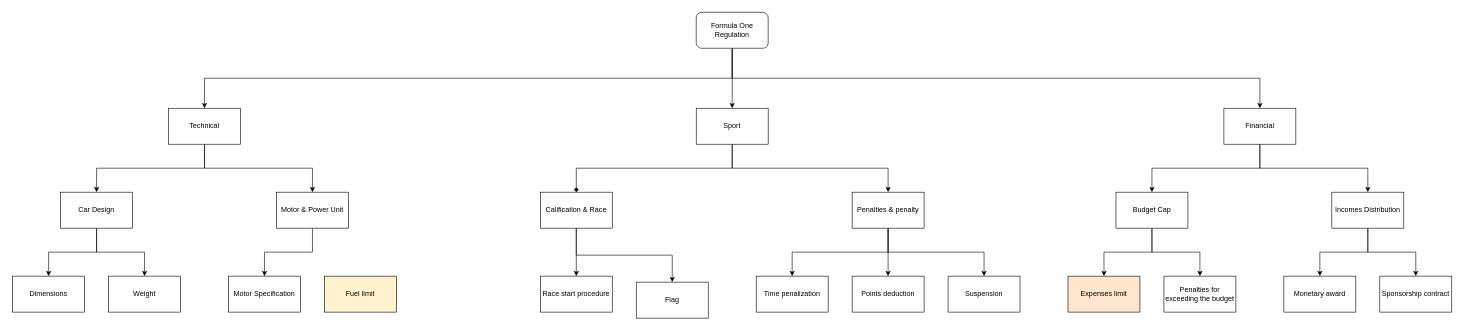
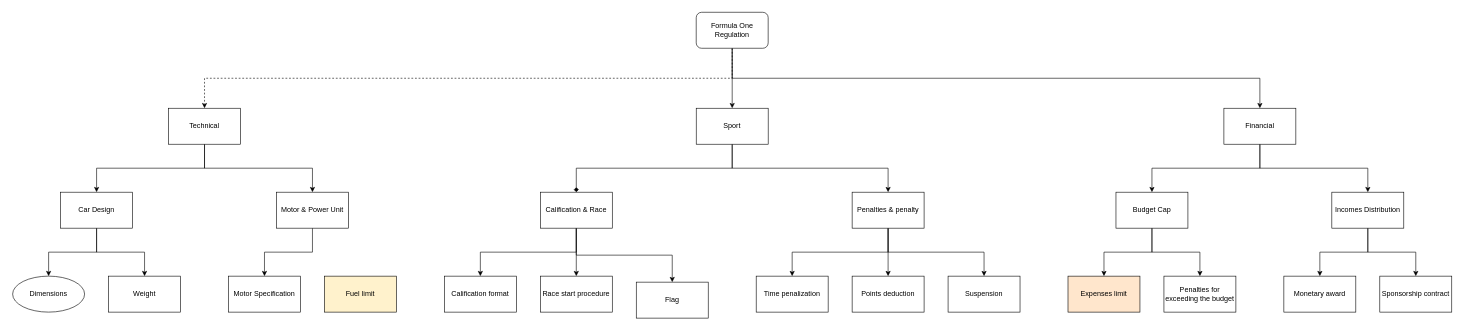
edge "Formula One Regulation" -> "Technical": style solid -> dashed
edge "Calification & Race" -> "Calification format": added
node "Dimensions": shape rectangle -> ellipse
node "Calification format": added
